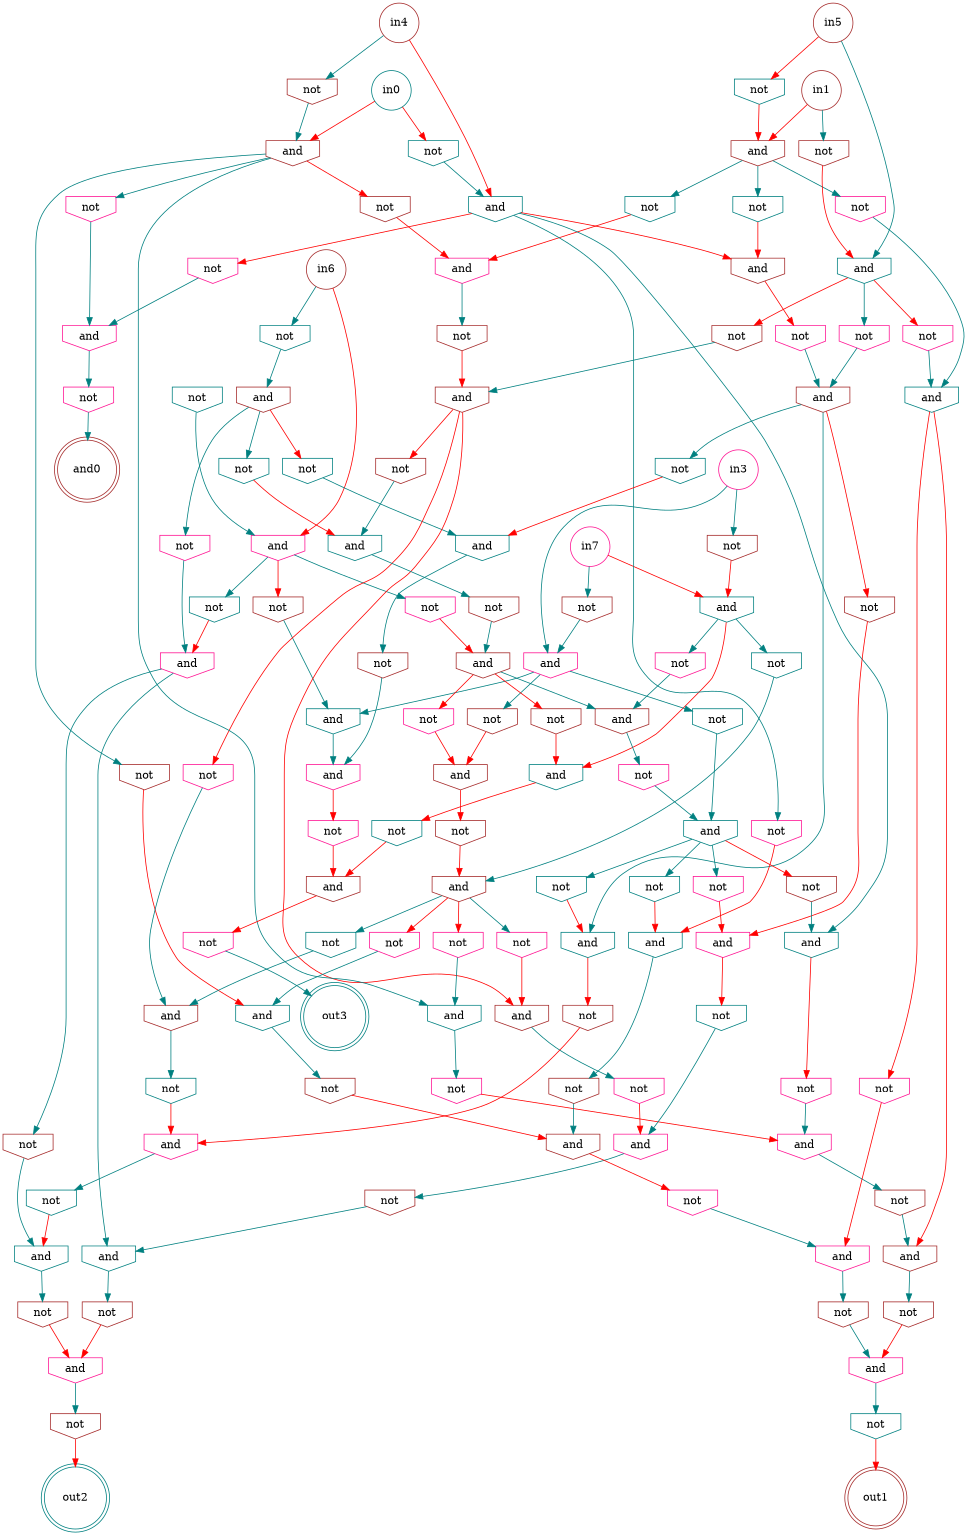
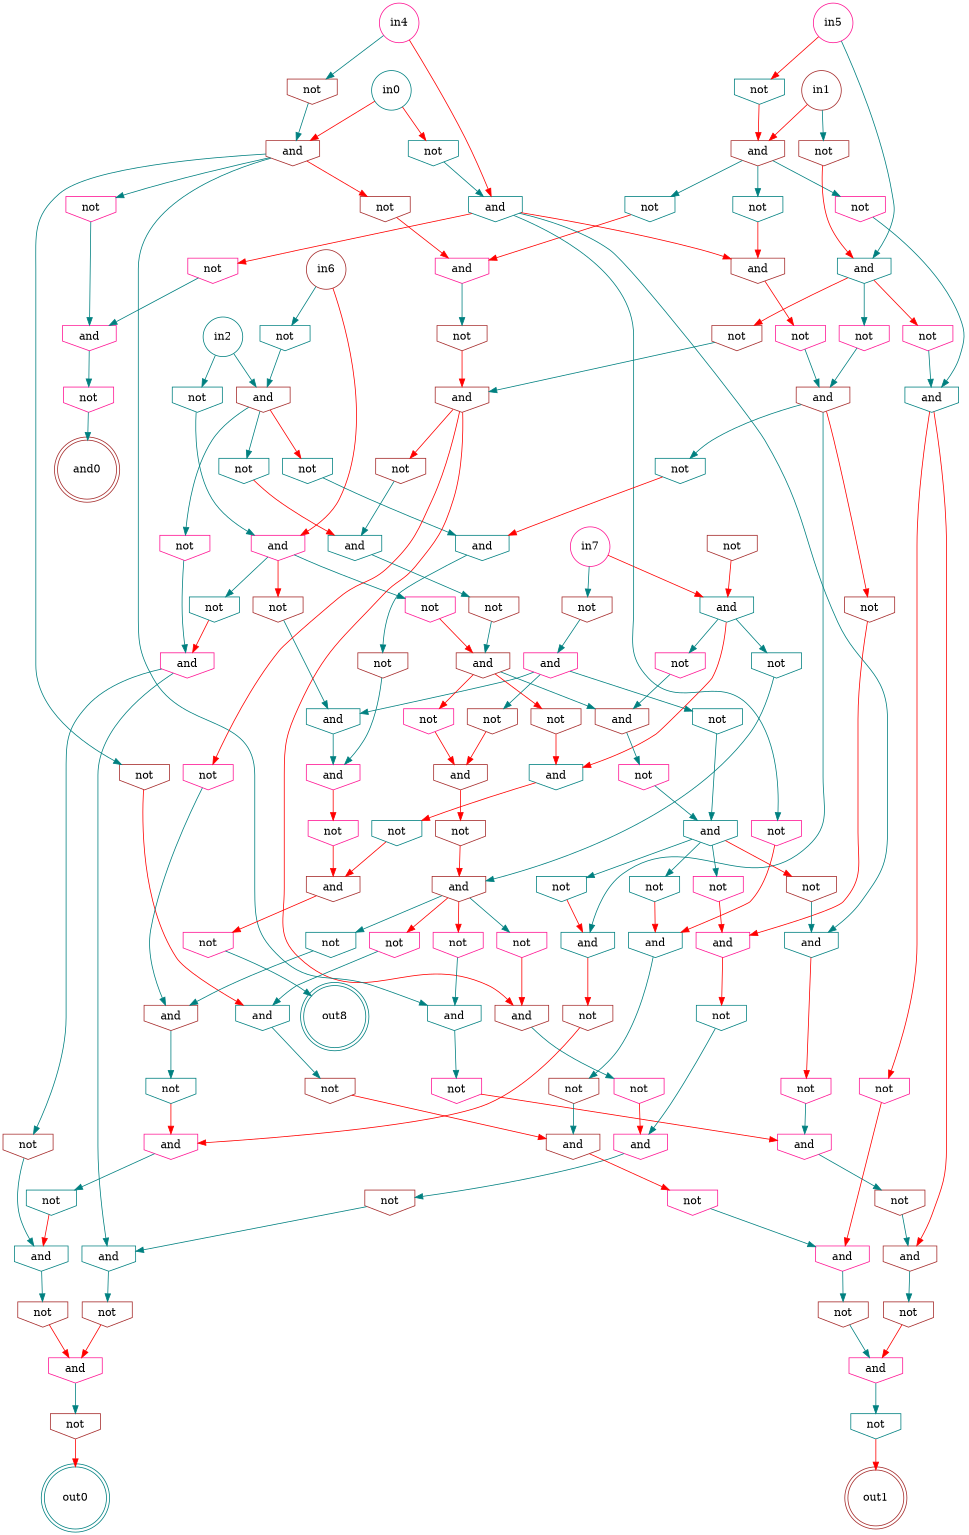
node "in4": color brown -> deeppink
node "in5": color brown -> deeppink
node "in2": added
node "in3": removed
node "out3": label "out3" -> "out8"
node "out2": label "out2" -> "out0"
